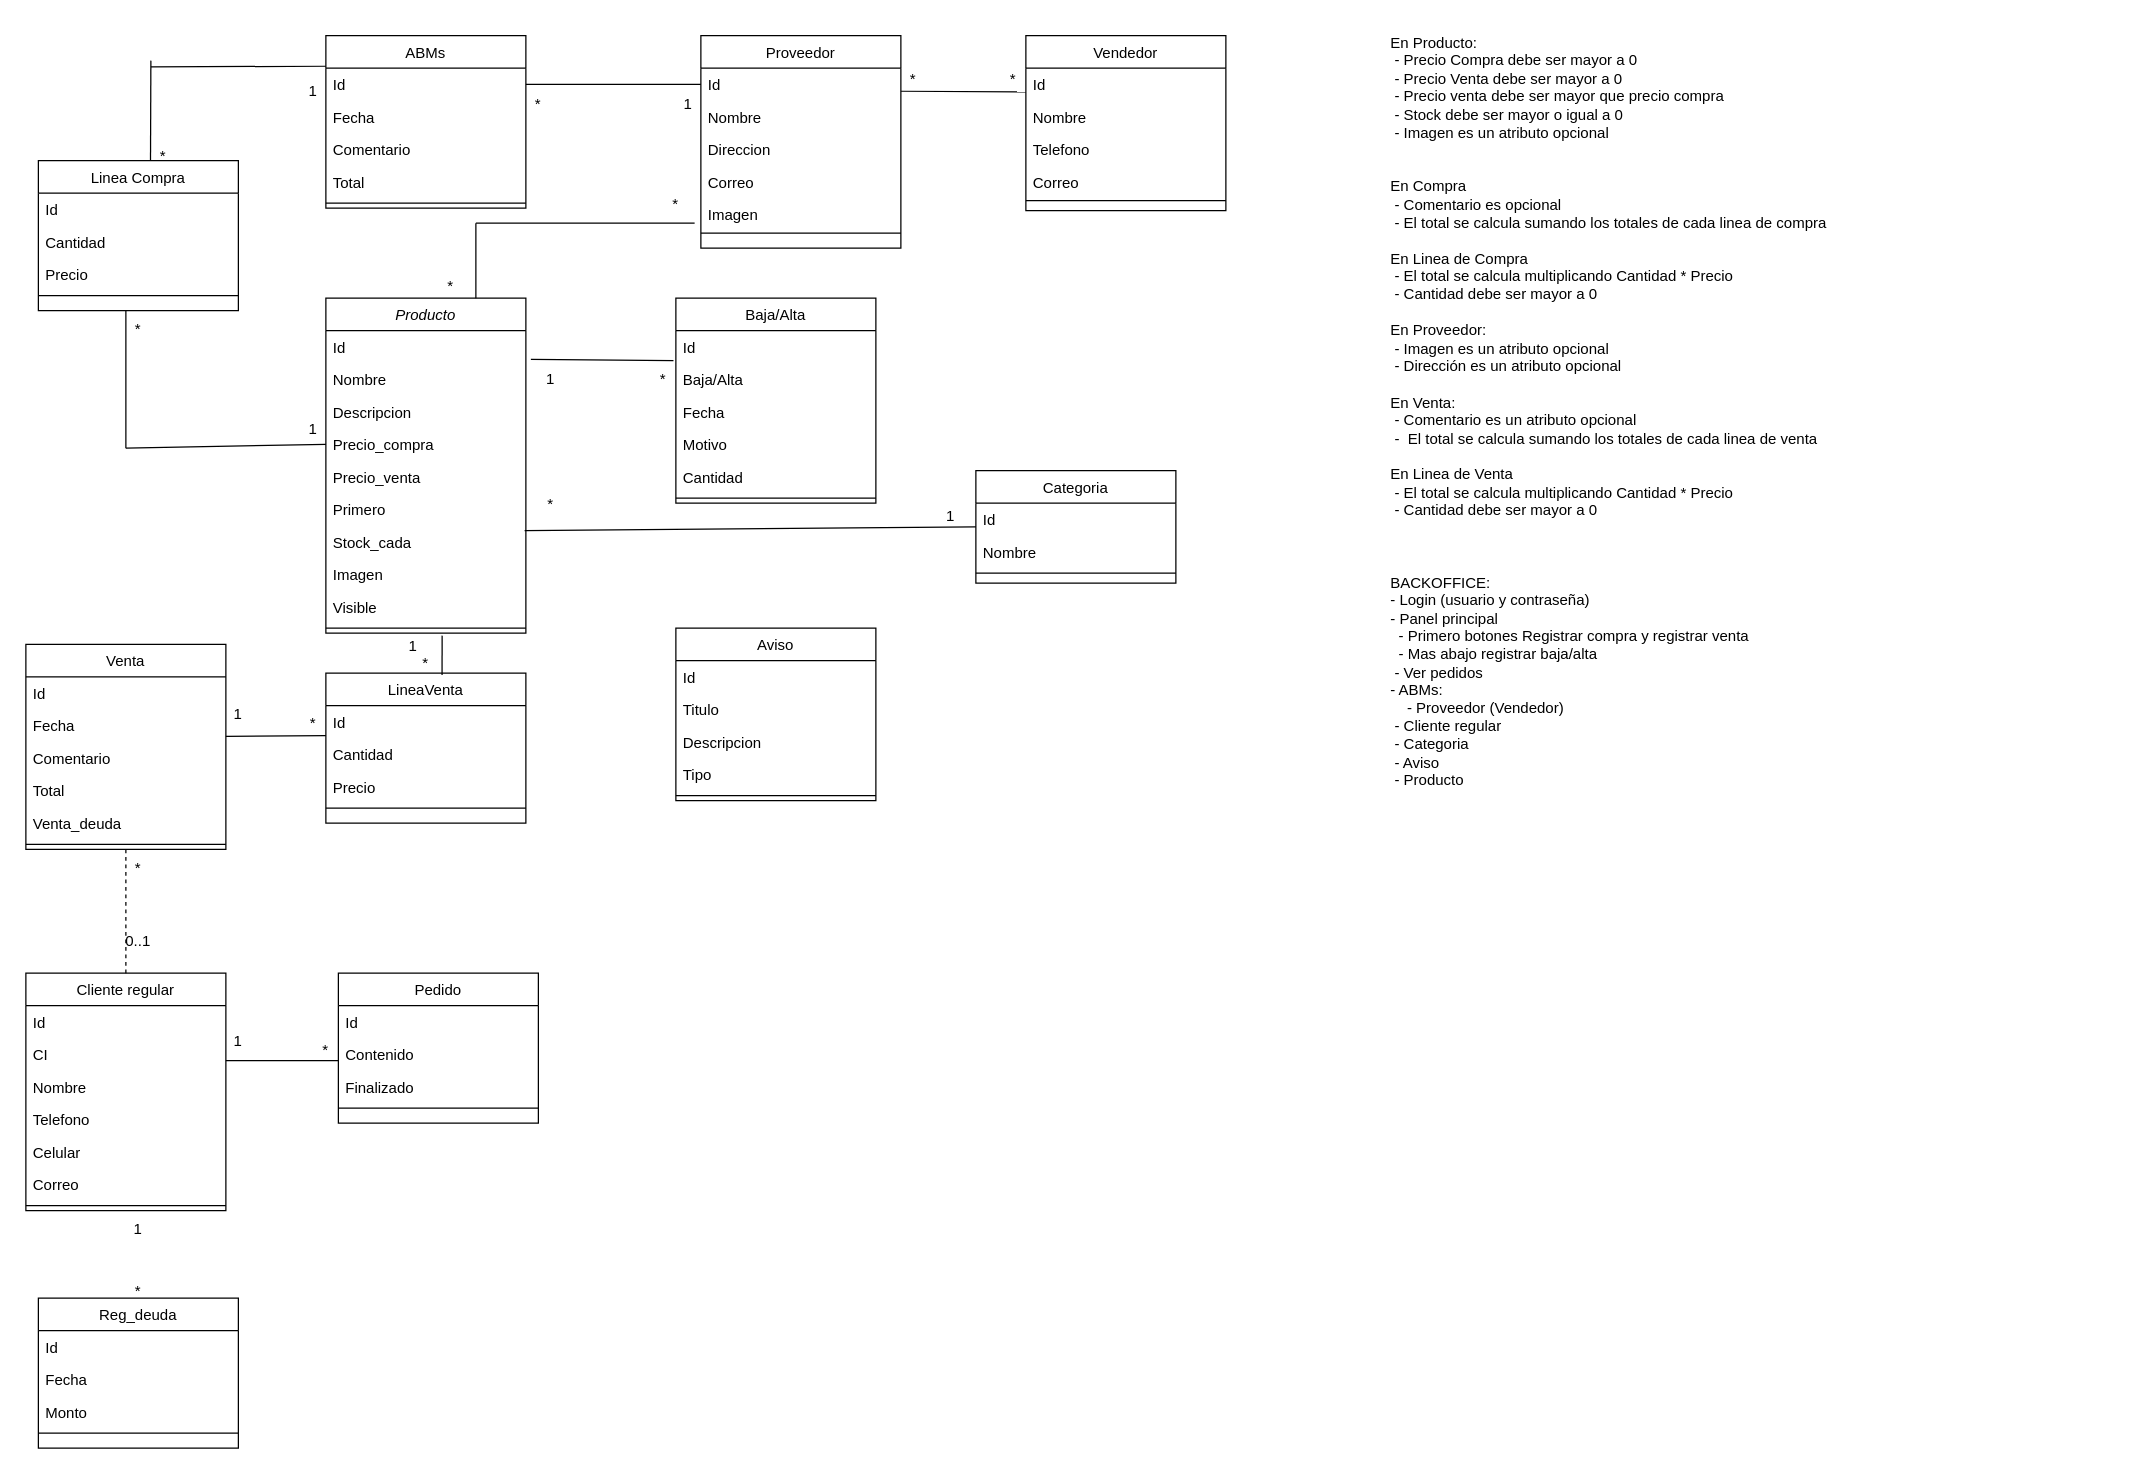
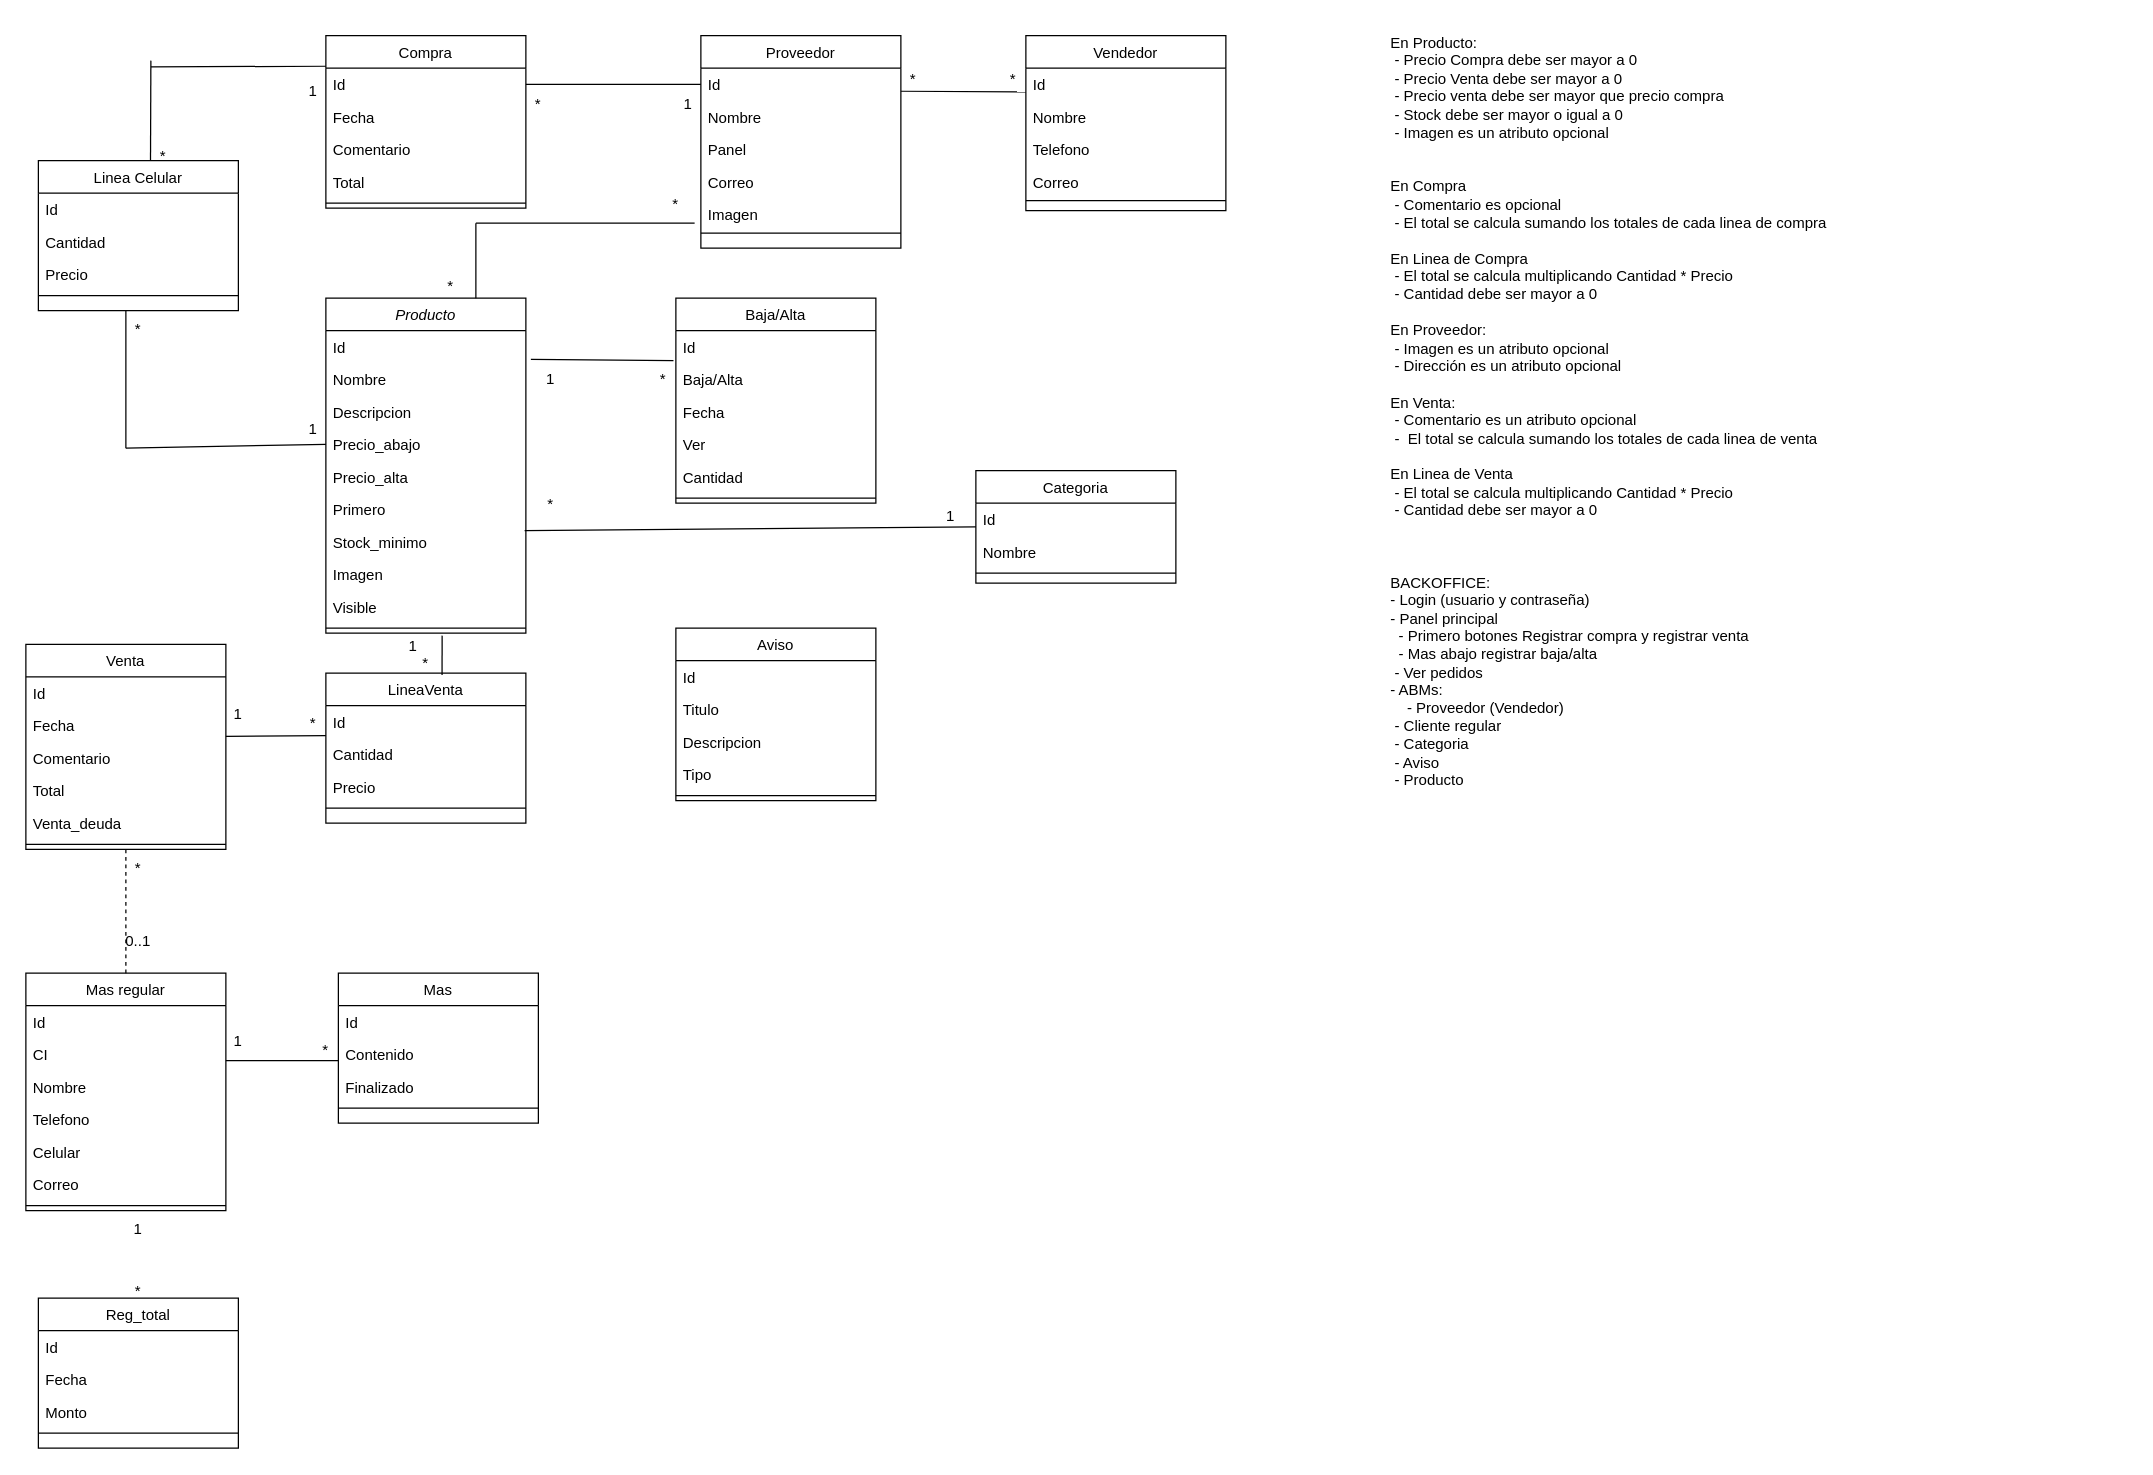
node "ABMs": label "ABMs" -> "Compra"
node "Direccion": label "Direccion" -> "Panel"
node "Linea Compra": label "Linea Compra" -> "Linea Celular"
node "Precio_compra": label "Precio_compra" -> "Precio_abajo"
node "Motivo": label "Motivo" -> "Ver"
node "Precio_venta": label "Precio_venta" -> "Precio_alta"
node "Stock_cada": label "Stock_cada" -> "Stock_minimo"
node "Cliente regular": label "Cliente regular" -> "Mas regular"
node "Pedido": label "Pedido" -> "Mas"
node "Reg_deuda": label "Reg_deuda" -> "Reg_total"
